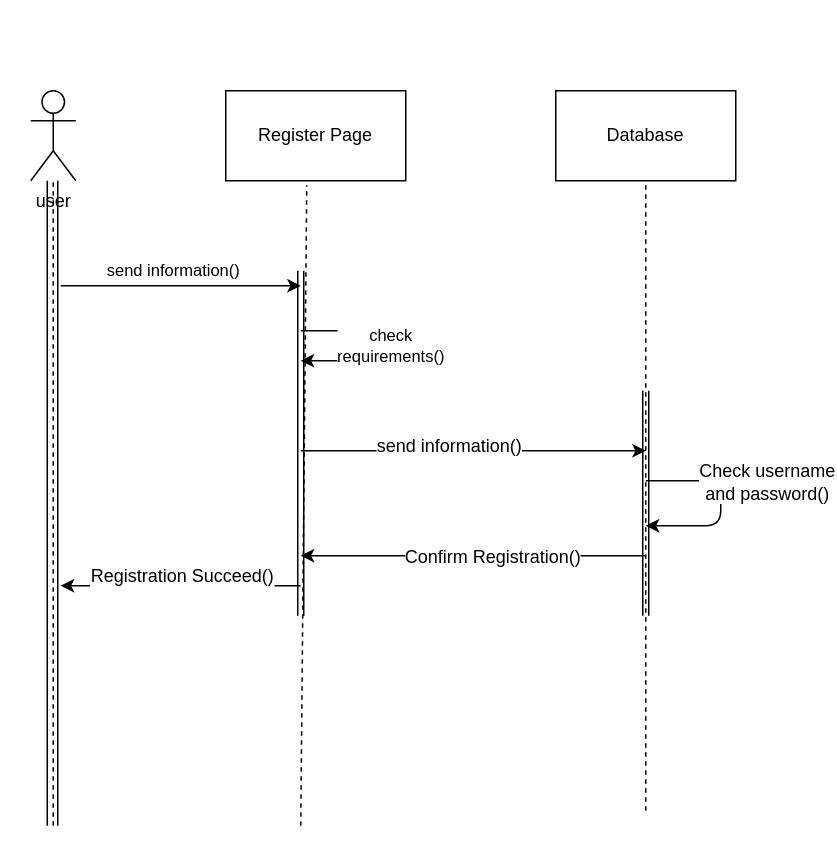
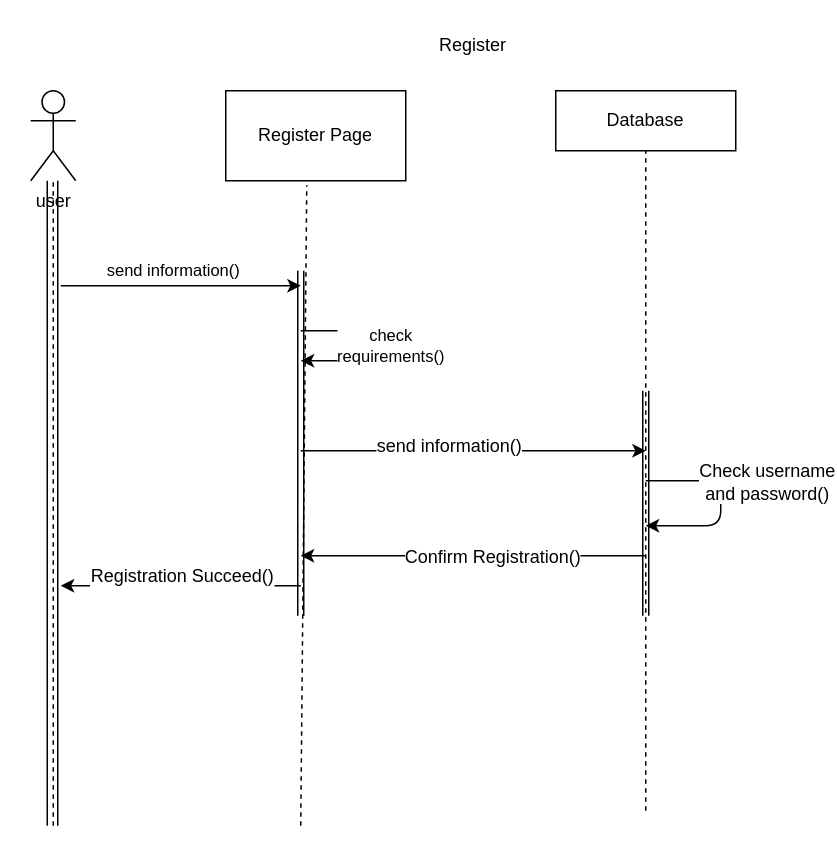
node "Register": added
node "Database": size 180x90 -> 180x60
